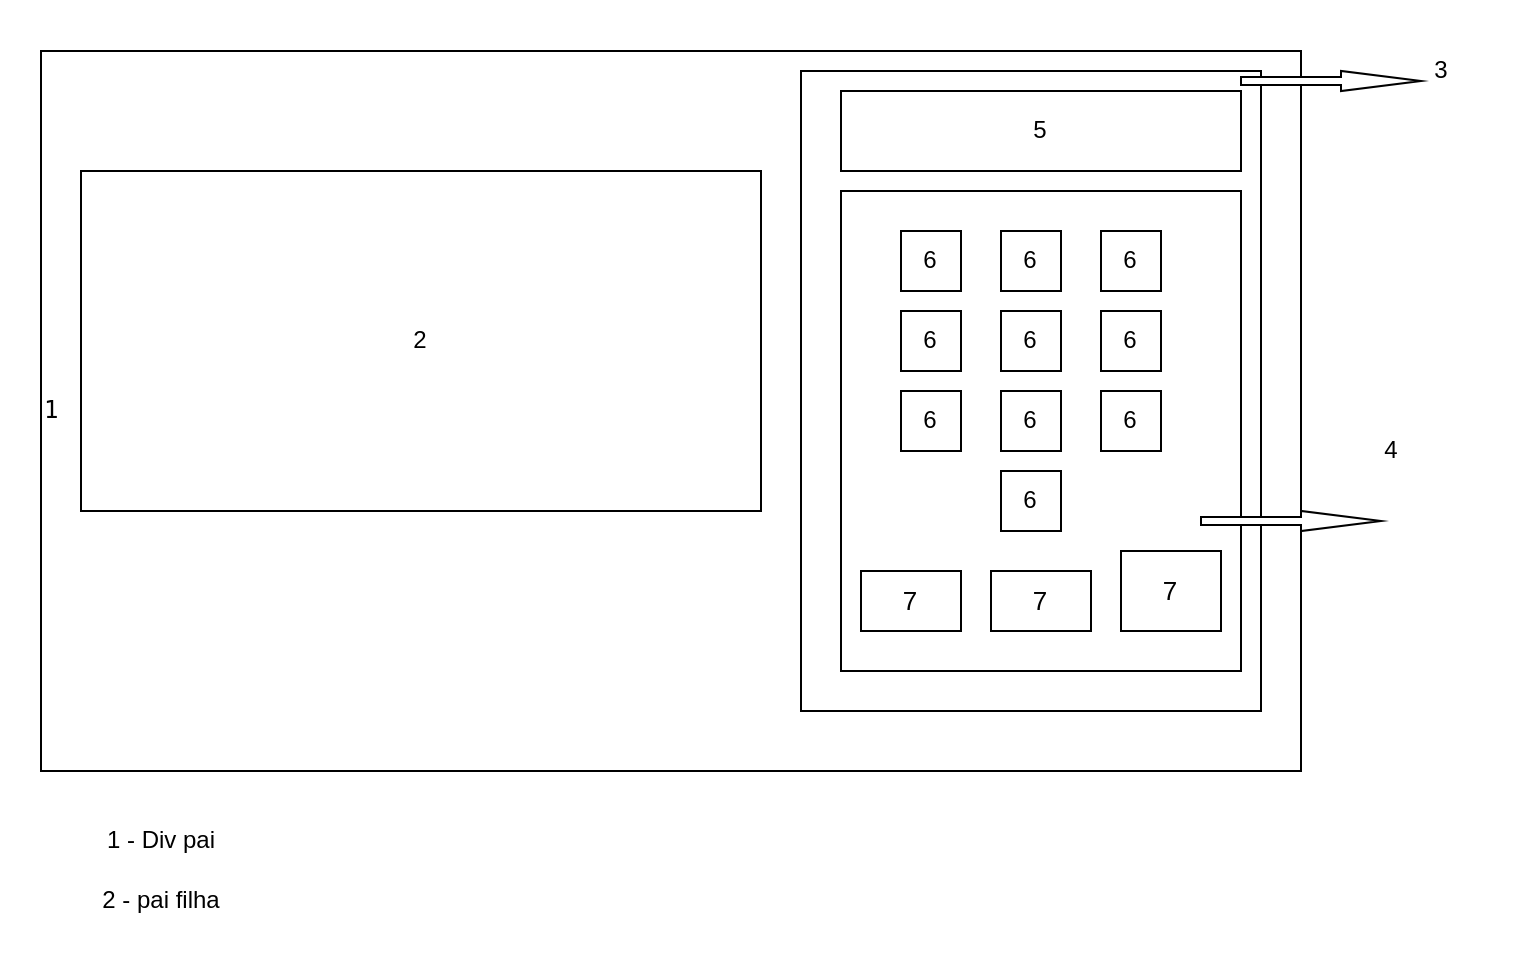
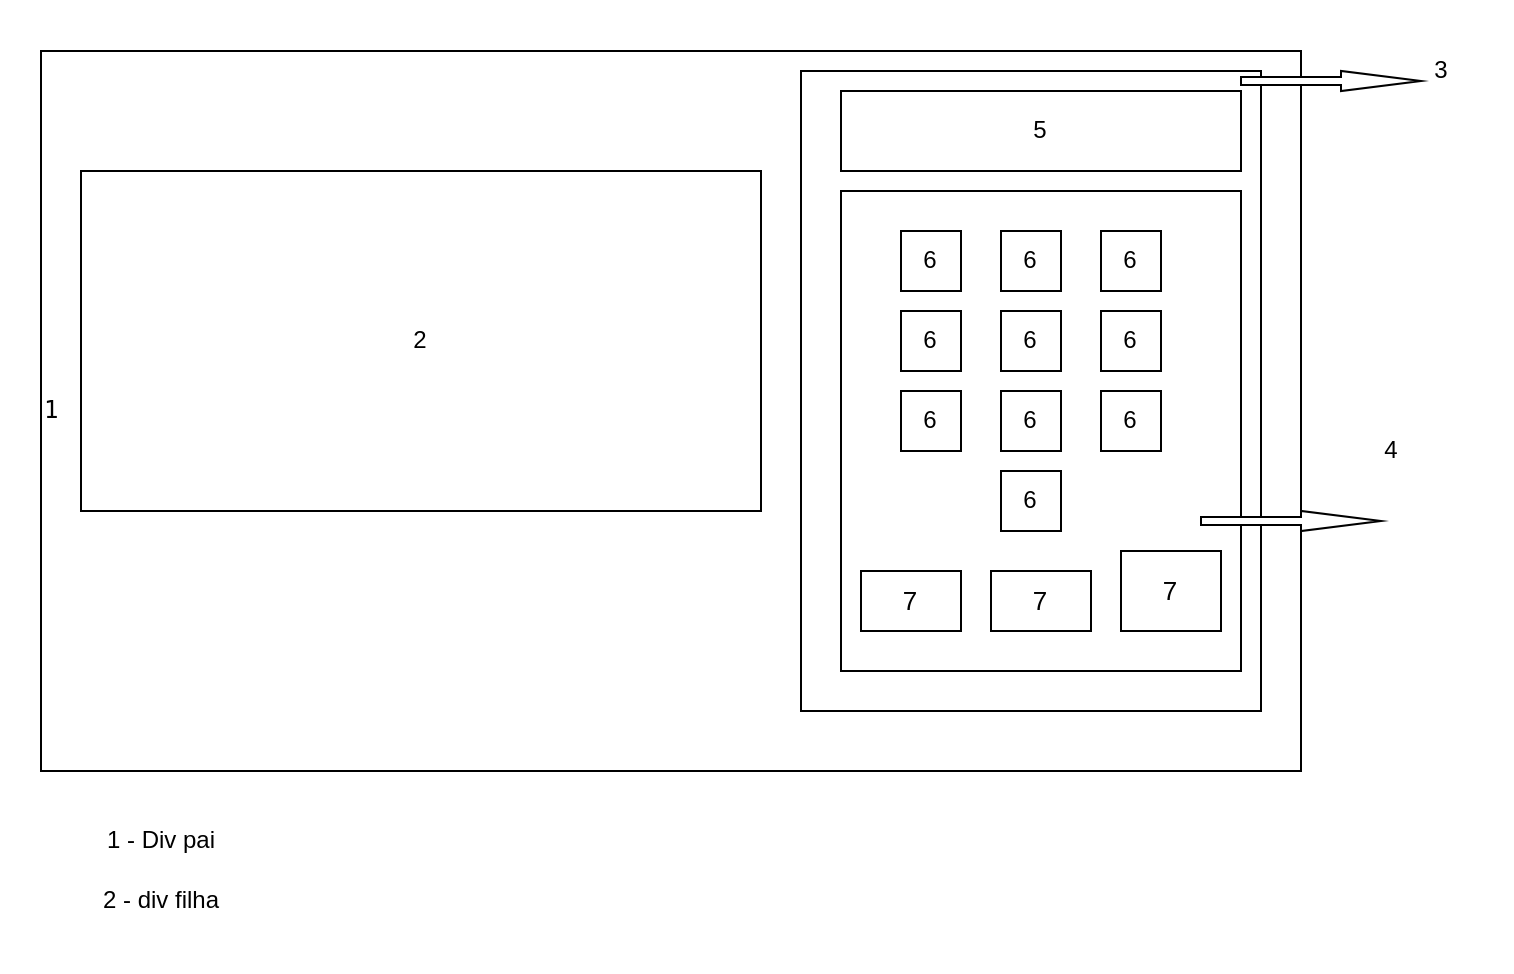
node "2 - pai filha": label "2 - pai filha" -> "2 - div filha"
